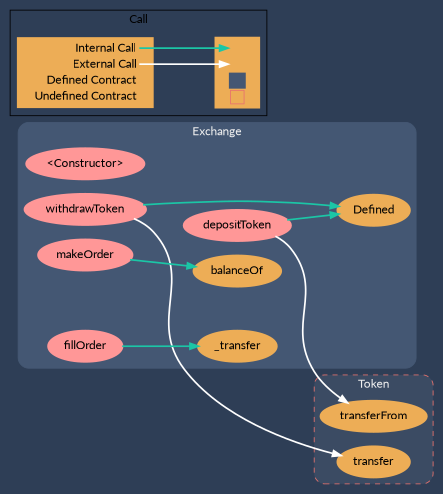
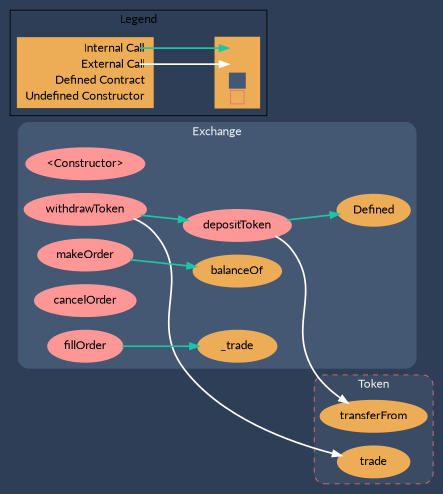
cluster "Call": label "Call" -> "Legend"
node "Internal Call": text "Undefined Contract" -> "Undefined Constructor"
edge "withdrawToken" -> "Defined": now "withdrawToken" -> "depositToken"
node "cancelOrder": added
node "_transfer": label "_transfer" -> "_trade"
node "transfer": label "transfer" -> "trade"
